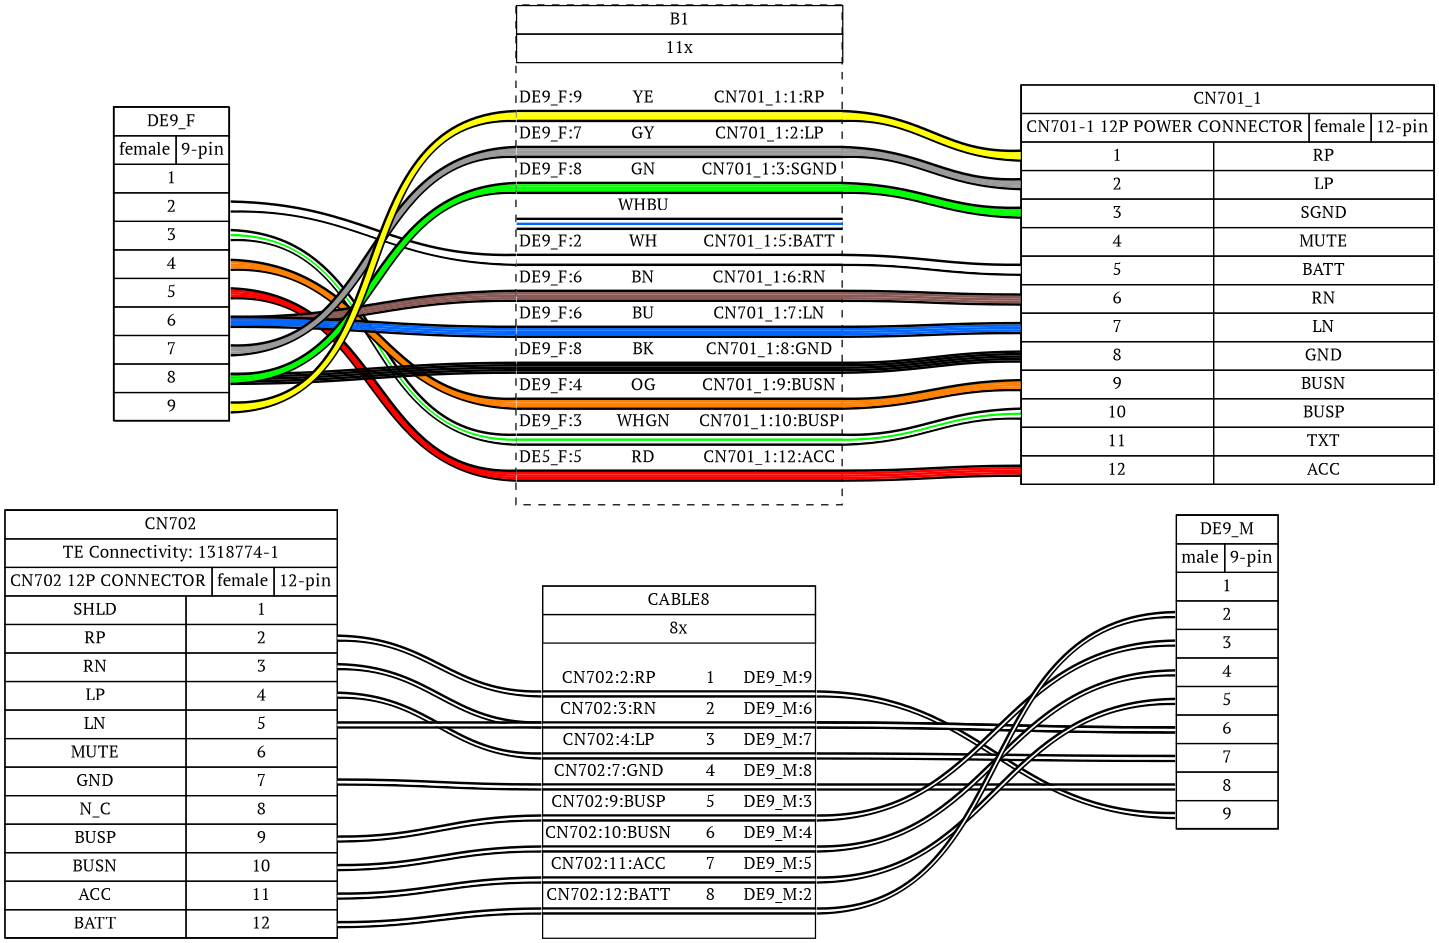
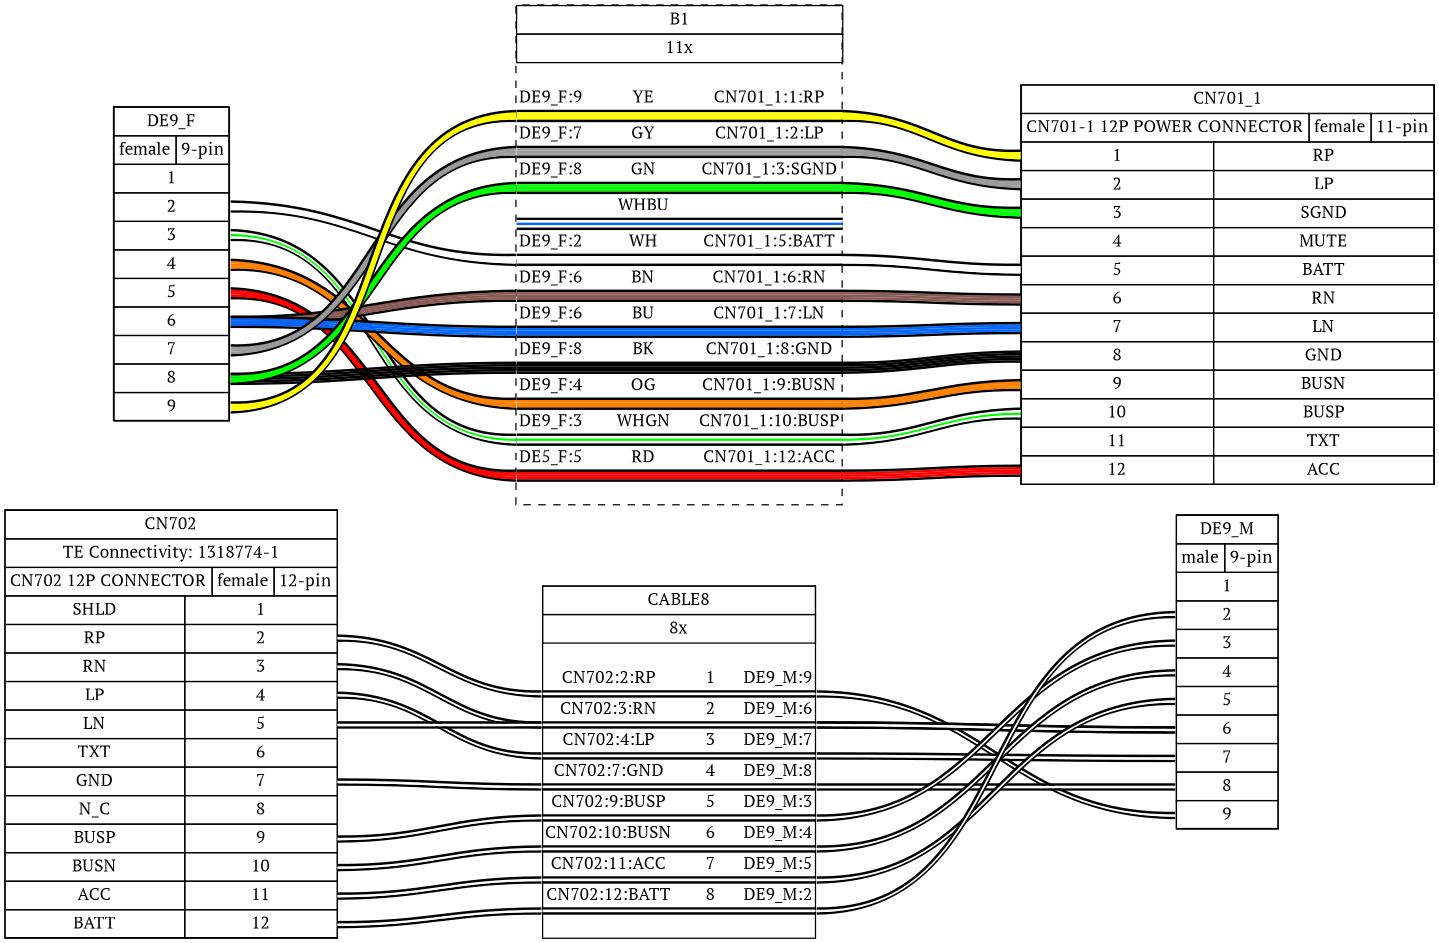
node "CN701_1": text "12-pin" -> "11-pin"
node "CN702": text "MUTE" -> "TXT"
